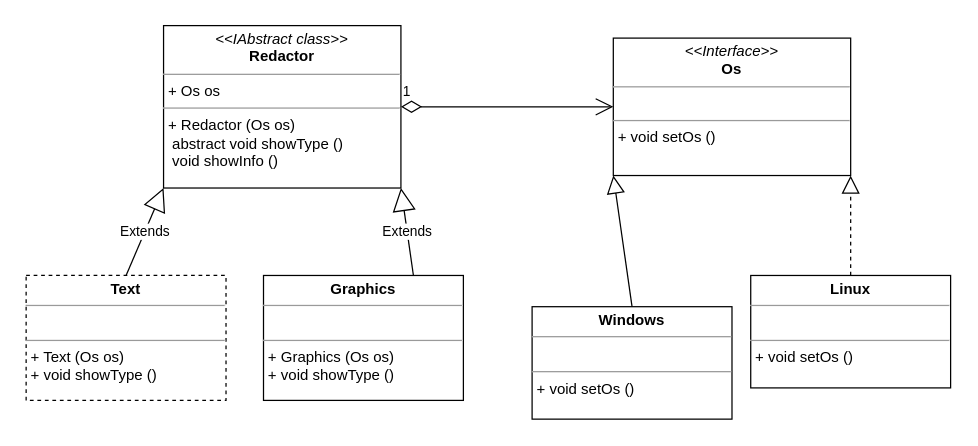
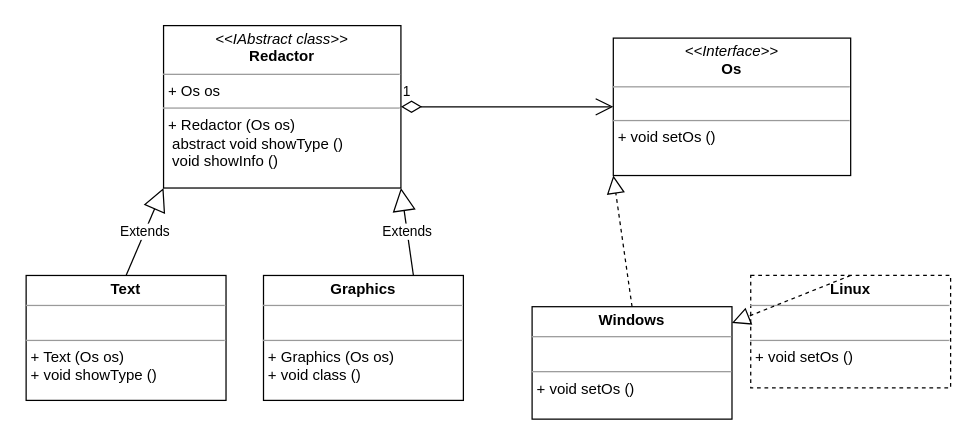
edge "Linux + void setOs ()" -> "<<Interface>> Os + void setOs ()": now "Linux + void setOs ()" -> "Windows + void setOs ()"
edge "Windows + void setOs ()" -> "<<Interface>> Os + void setOs ()": style solid -> dashed
node "Graphics + Graphics (Os os) + void showType ()": label "Graphics + Graphics (Os os) + void showType ()" -> "Graphics + Graphics (Os os) + void class ()"
node "Linux + void setOs ()": style solid -> dashed
node "Text + Text (Os os) + void showType ()": style dashed -> solid
